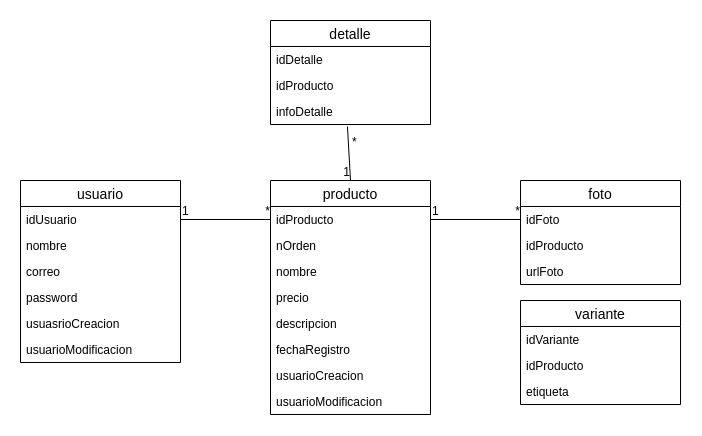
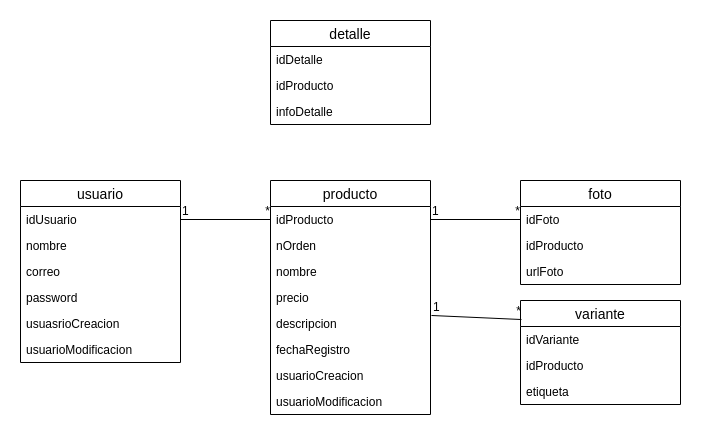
edge "infoDetalle" -- "producto": removed, labels "*", "1"
edge "descripcion" -- "variante": added, labels "1", "*"
